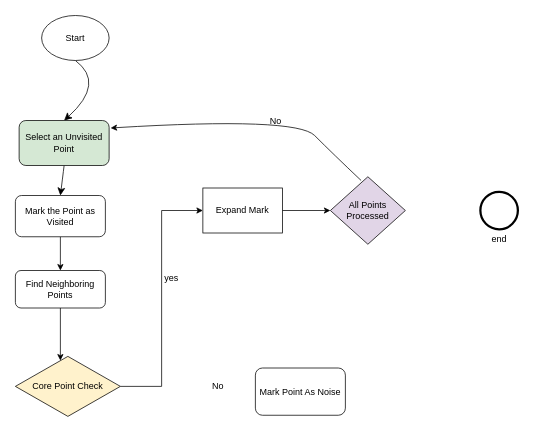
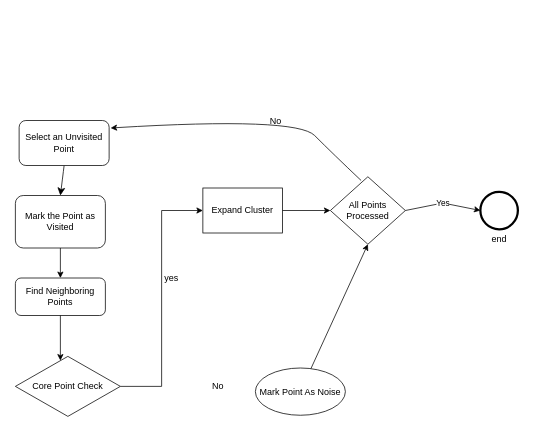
node "Start": removed
edge "Start" -> "Select an Unvisited Point": removed
node "Select an Unvisited Point": fillcolor #d5e8d4 -> #ffffff
edge "All Points Processed" -> "end": added, label "Yes"
node "Expand Mark": label "Expand Mark" -> "Expand Cluster"
node "All Points Processed": fillcolor #e1d5e7 -> #ffffff
node "Mark the Point as Visited": size 90x41 -> 90x53
node "Find Neighboring Points": moved (60, 289) -> (60, 297)
edge "Mark Point As Noise" -> "All Points Processed": added
node "Core Point Check": fillcolor #fff2cc -> #ffffff
node "Mark Point As Noise": shape rounded rectangle -> ellipse
